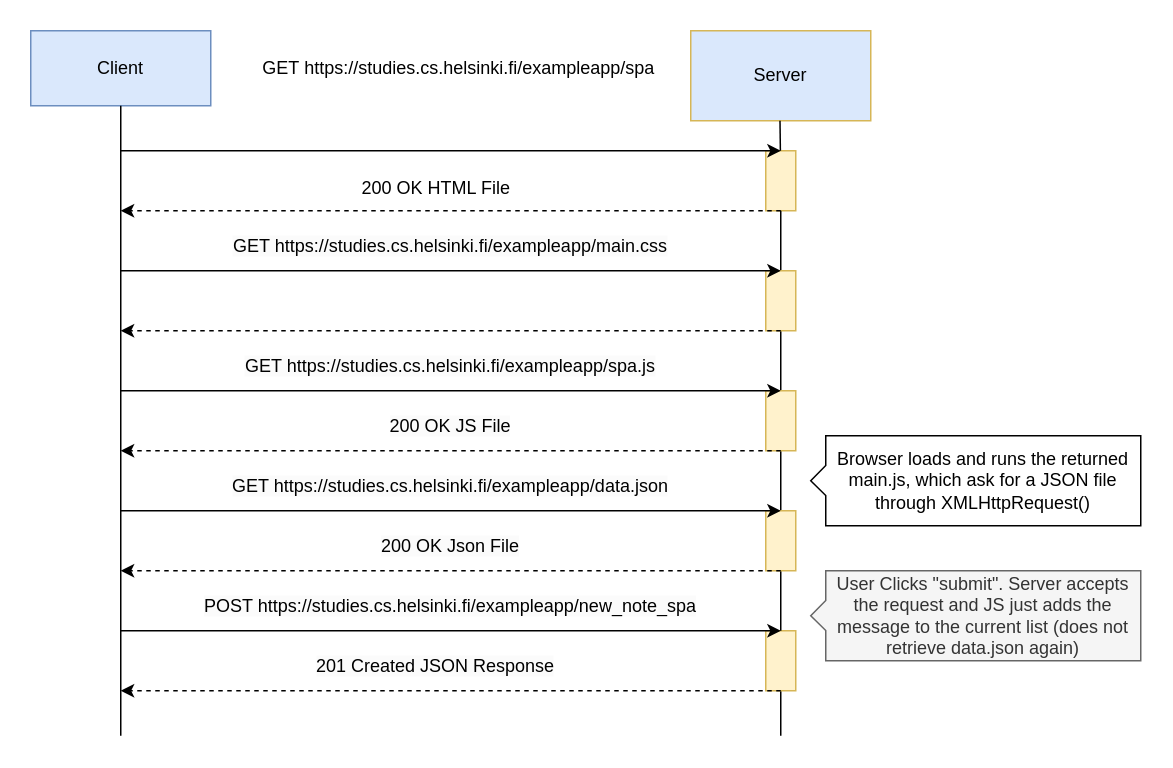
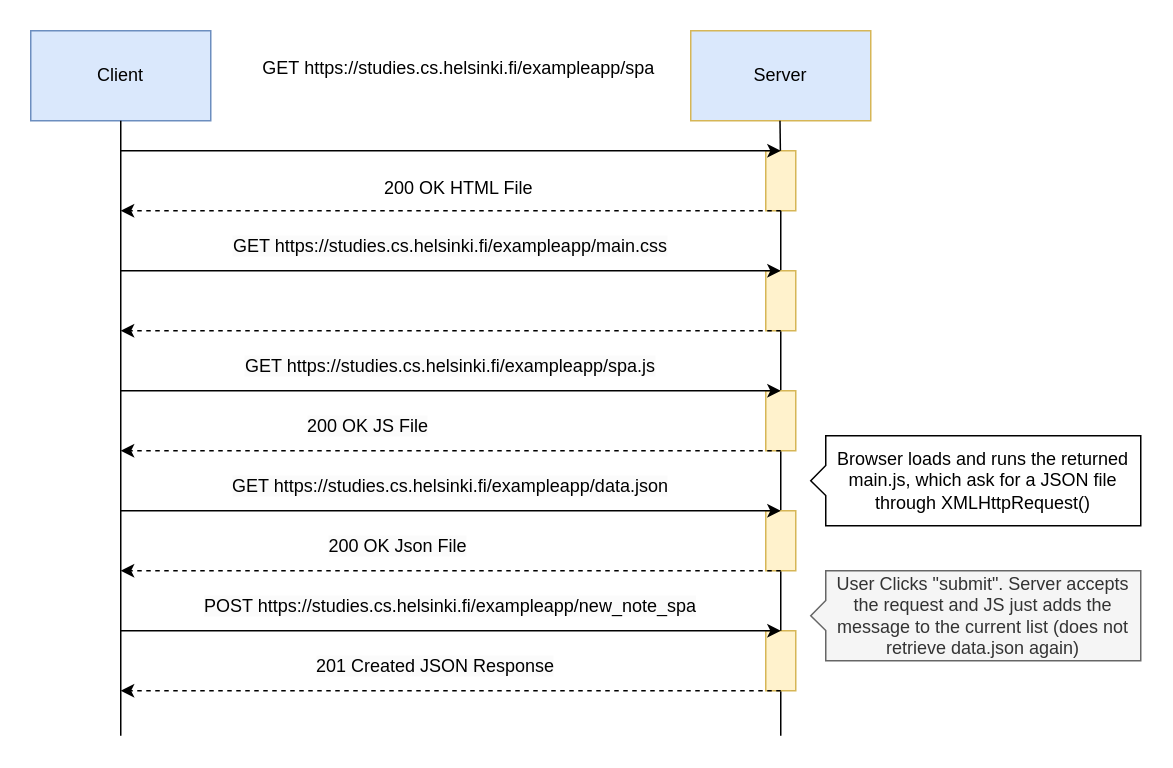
node "Client": size 180x75 -> 180x90
node "200 OK HTML File": moved (436, 188) -> (458, 188)
node "200 OK JS File": moved (451, 428) -> (368, 428)
node "200 OK Json File": moved (451, 548) -> (398, 548)
